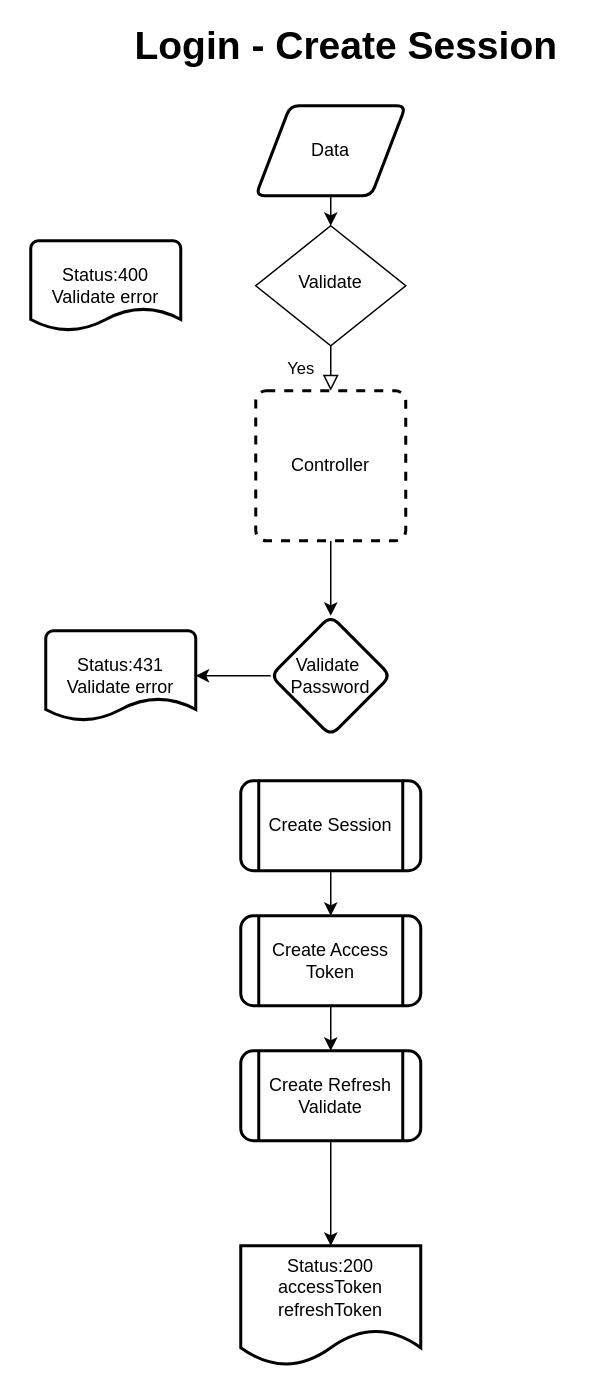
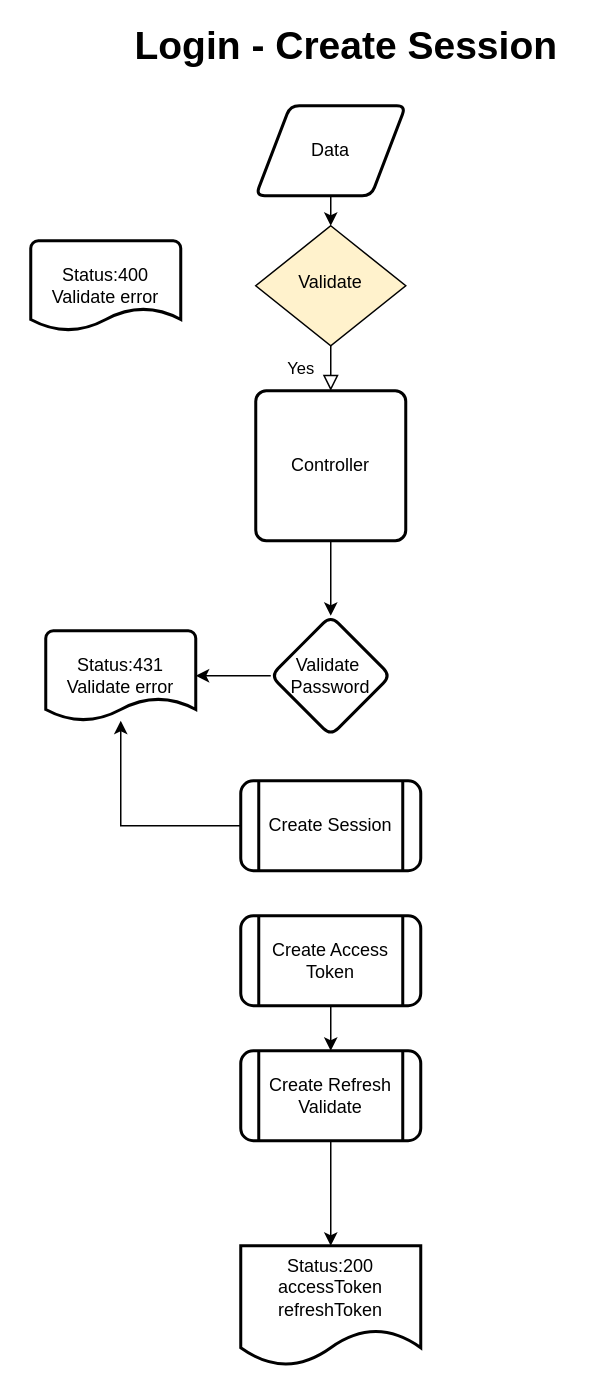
node "Validate": fillcolor #ffffff -> #fff2cc
node "Controller": style dashed -> solid
edge "Create Session" -> "Create Access Token": now "Create Session" -> "Status:431 Validate error"
